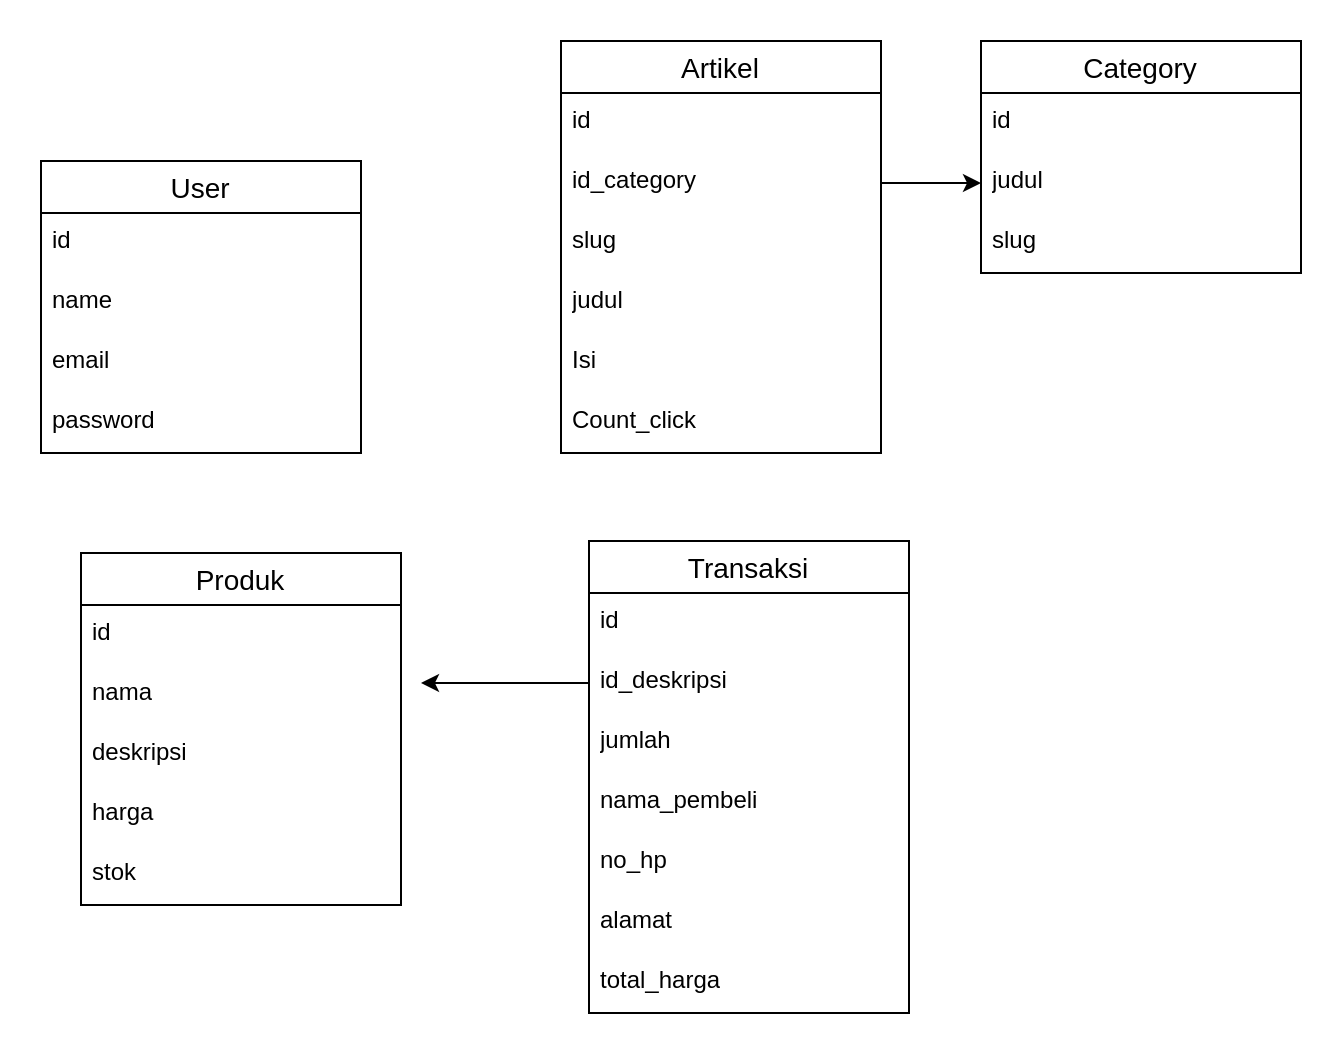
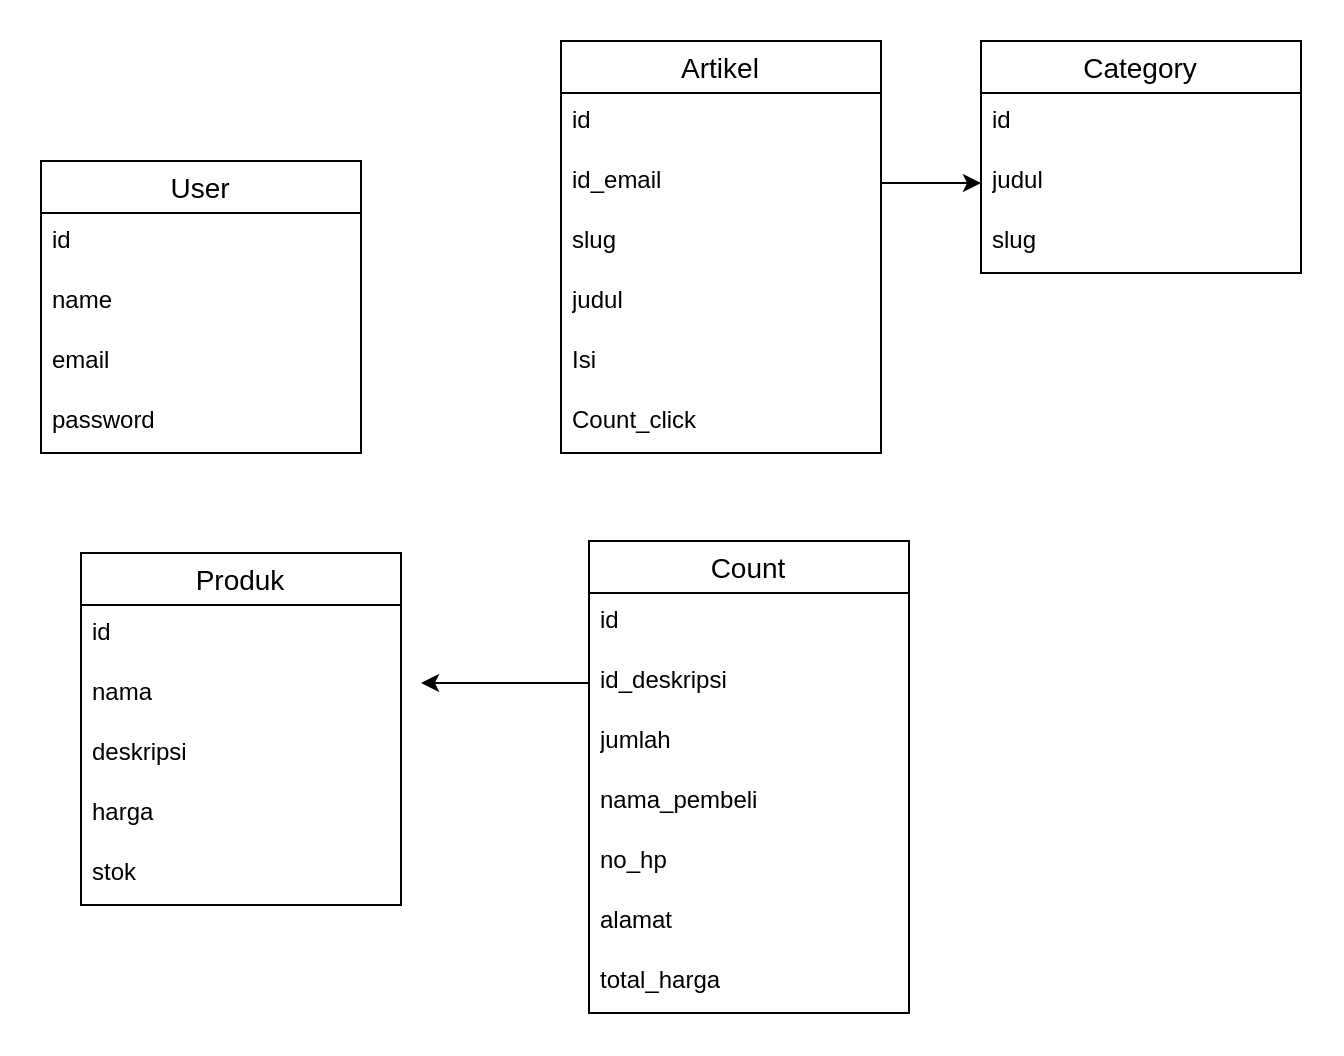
node "id_category": label "id_category" -> "id_email"
node "Transaksi": label "Transaksi" -> "Count"
